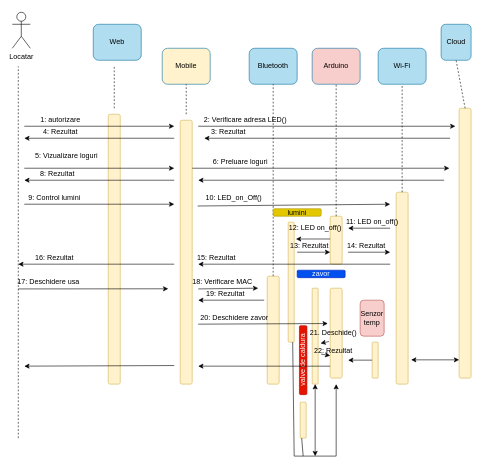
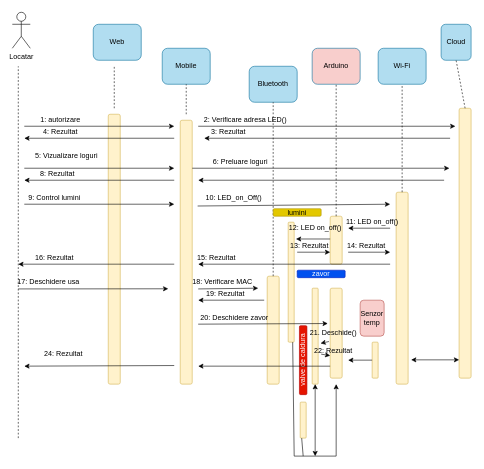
node "Mobile": fillcolor #fff2cc -> #b1ddf0
node "Bluetooth": moved (273, 66) -> (273, 84)
node "24: Rezultat": added
